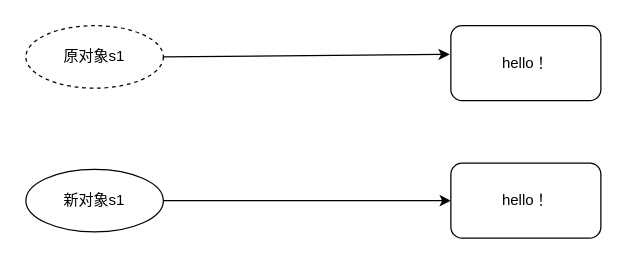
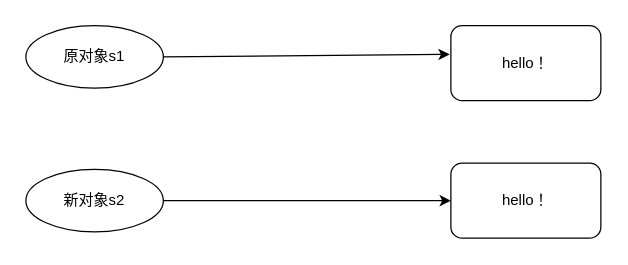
node "原对象s1": style dashed -> solid
node "新对象s1": label "新对象s1" -> "新对象s2"
